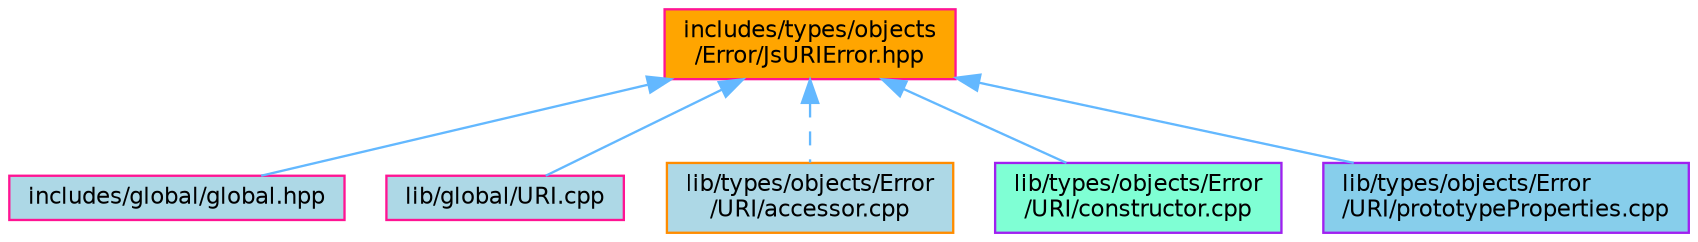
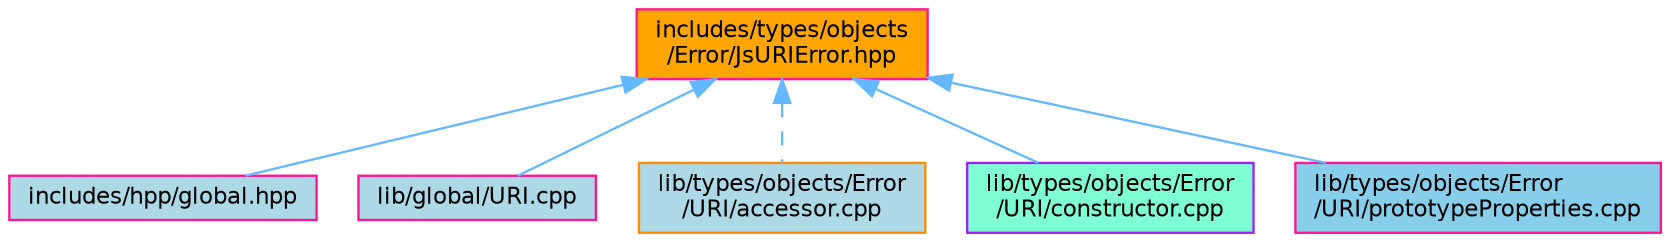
node "includes/global/global.hpp": label "includes/global/global.hpp" -> "includes/hpp/global.hpp"
node "lib/types/objects/Error /URI/prototypeProperties.cpp": color purple -> deeppink
